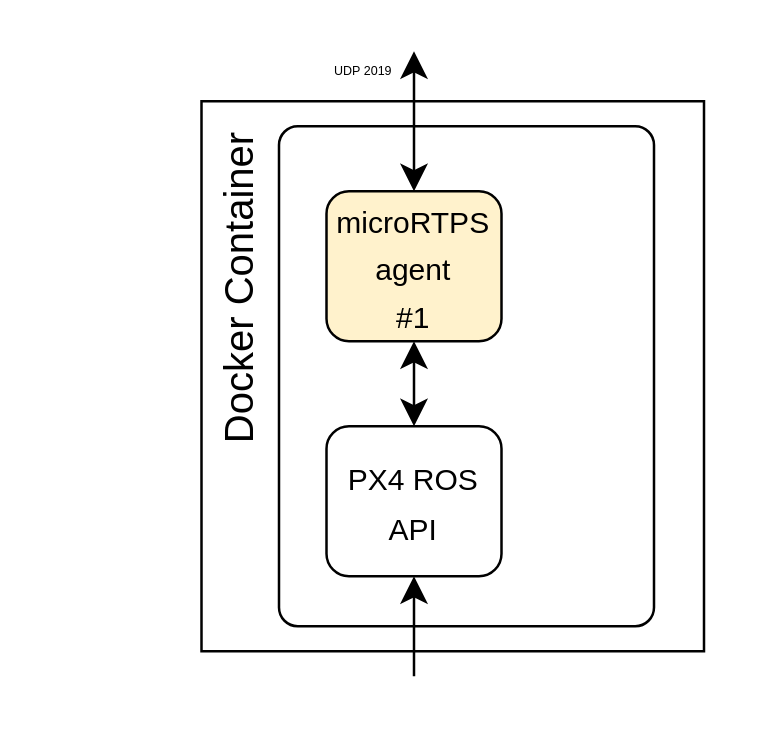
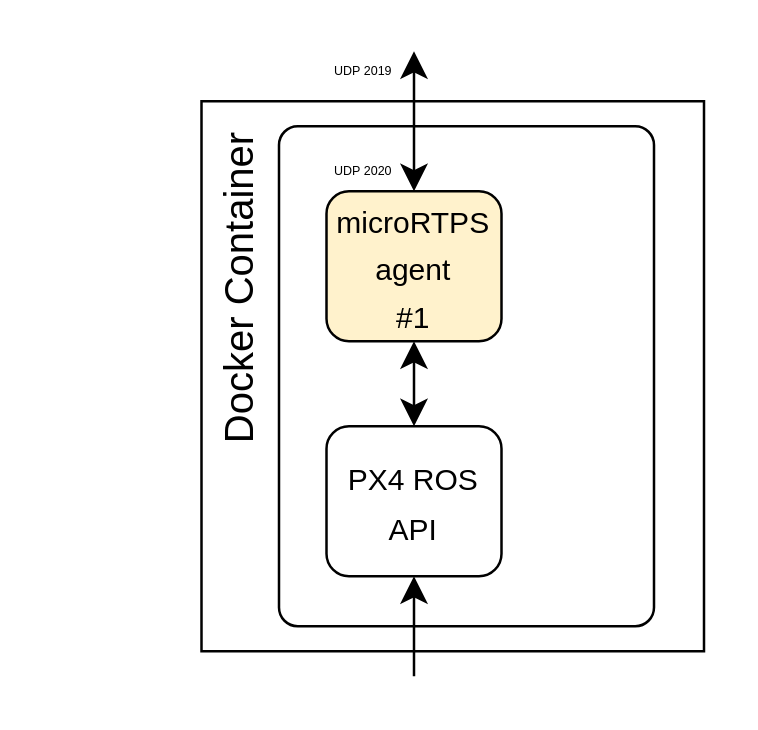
node "UDP 2020": added
